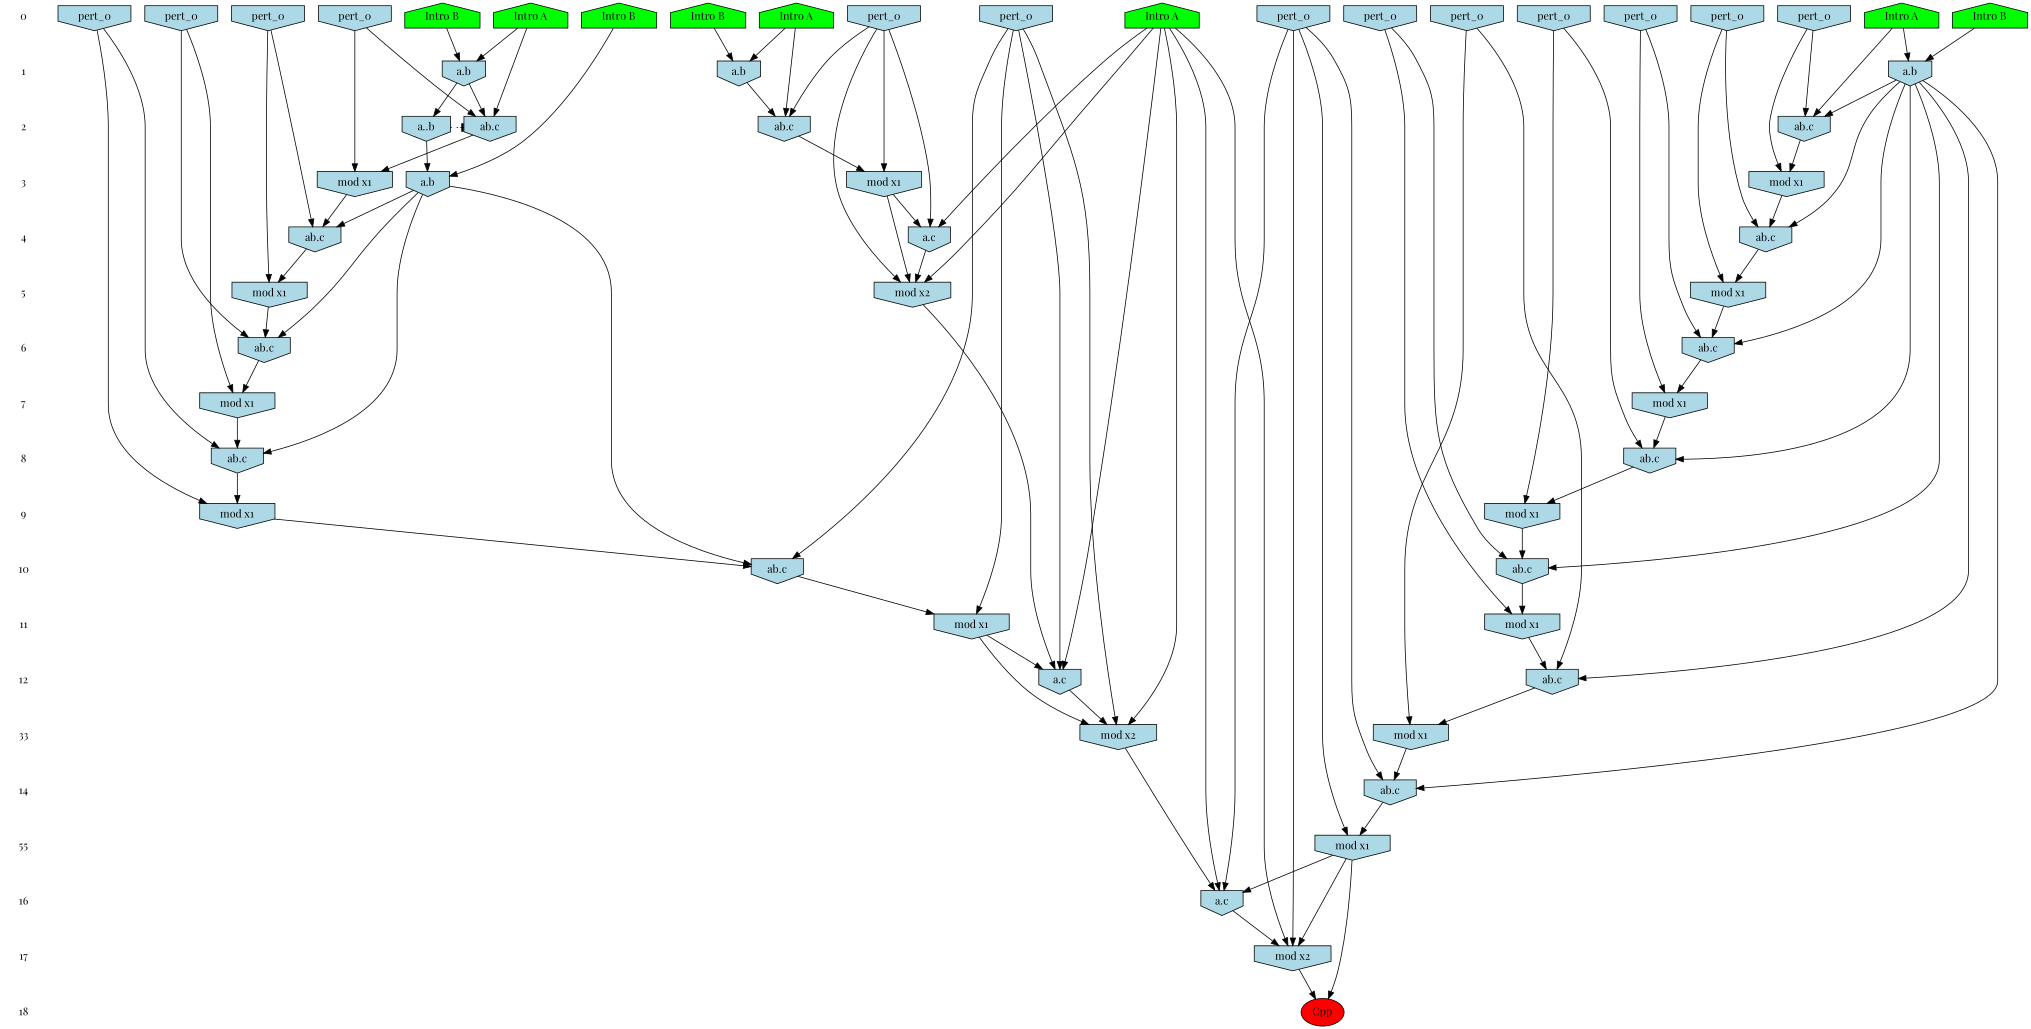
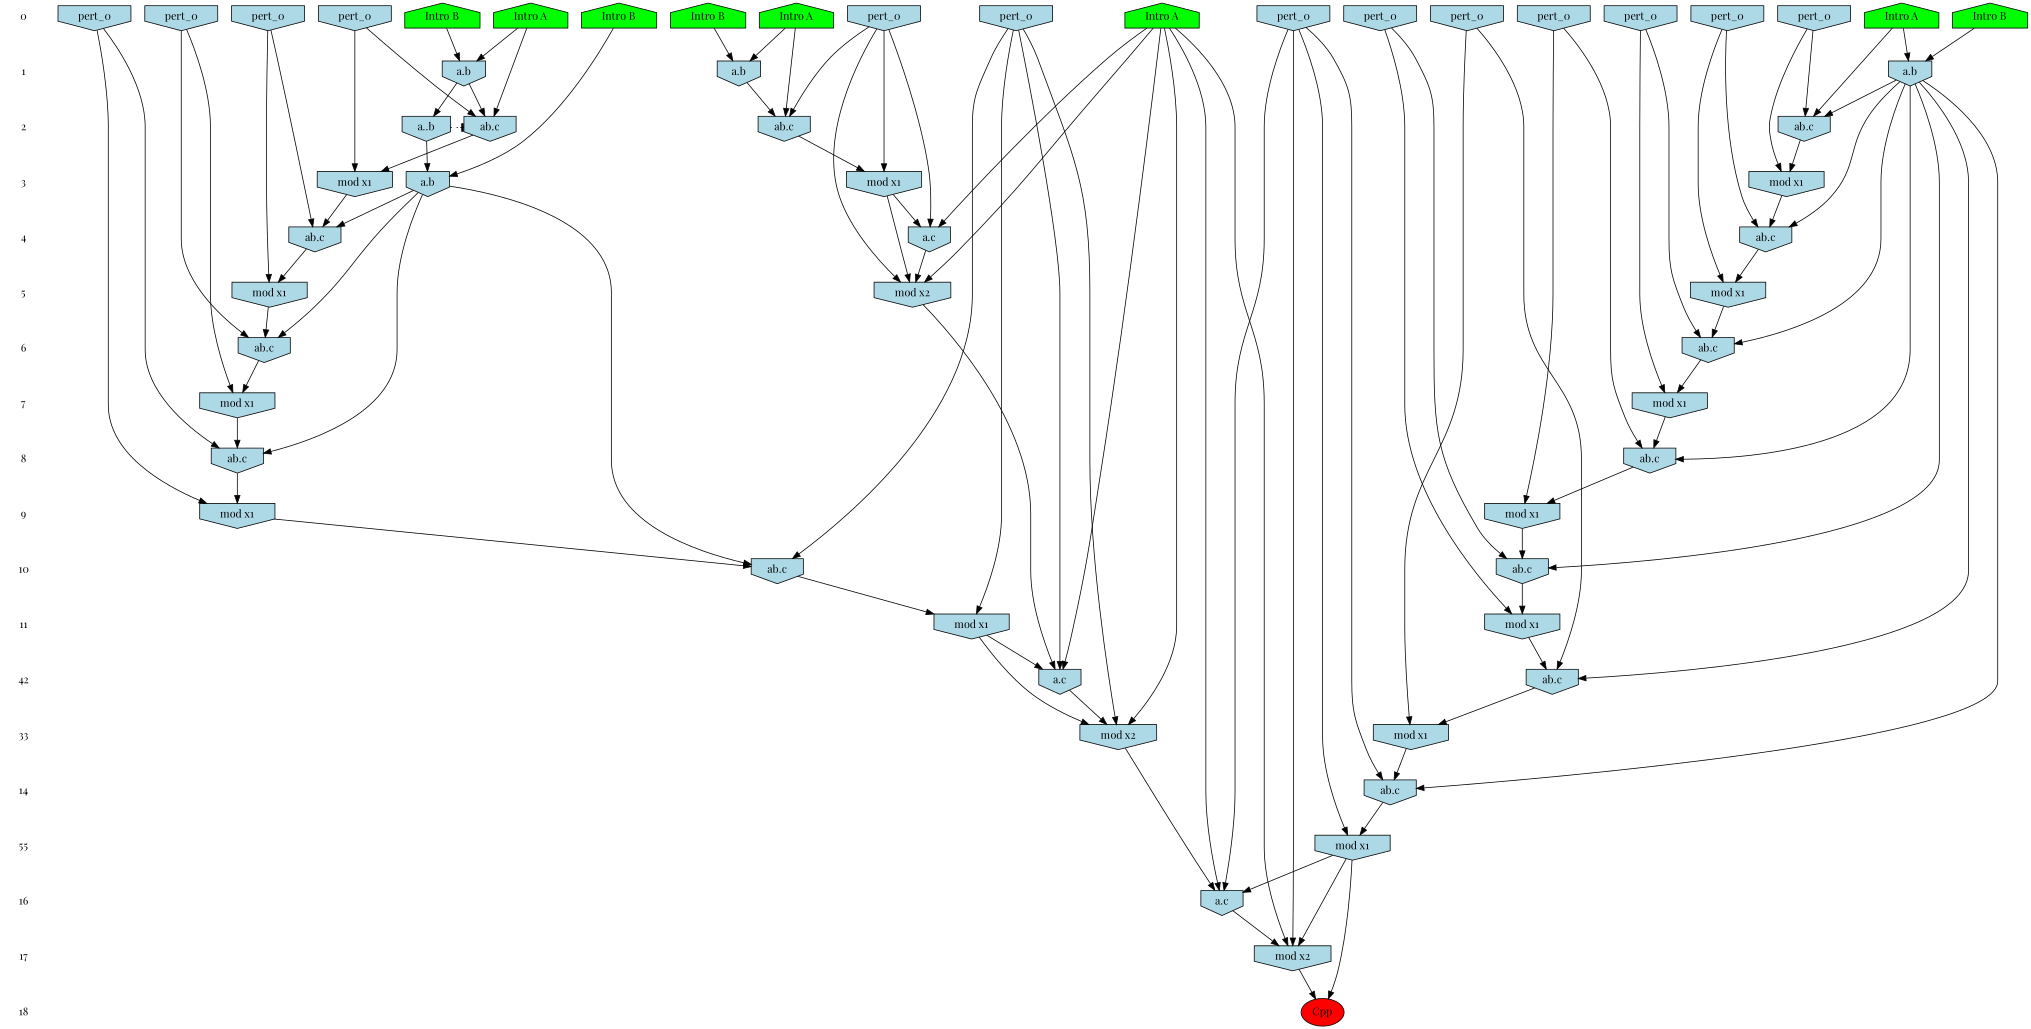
node "12": label "12" -> "42"
